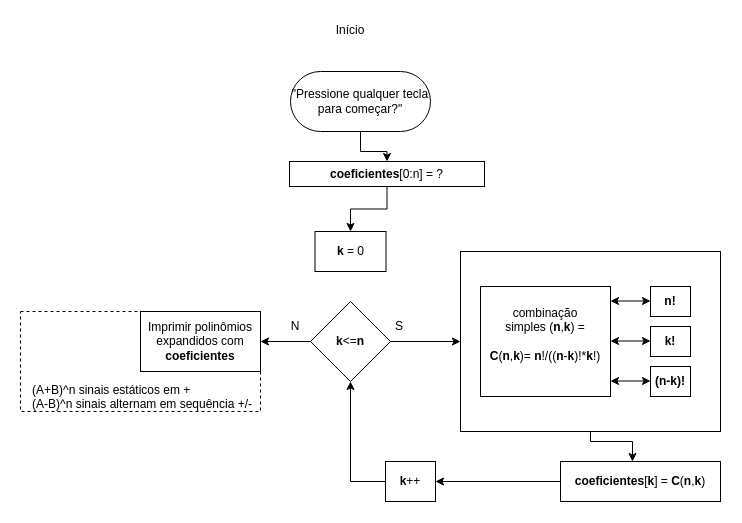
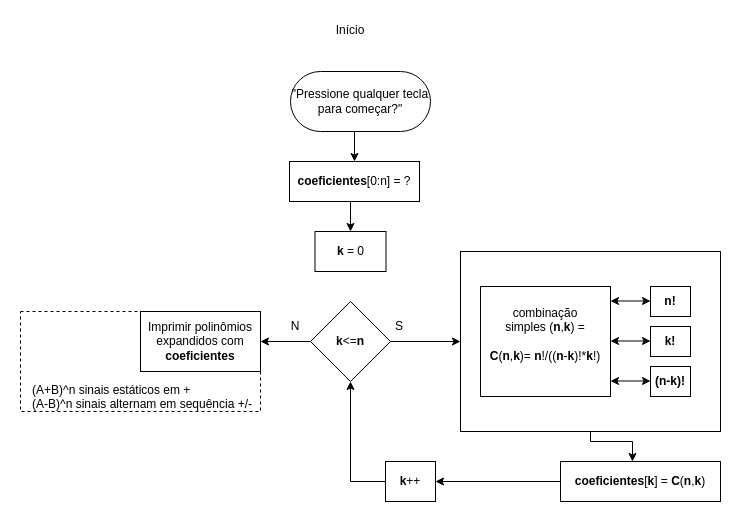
node "coeficientes[0:n] = ?": size 195x25 -> 130x40
